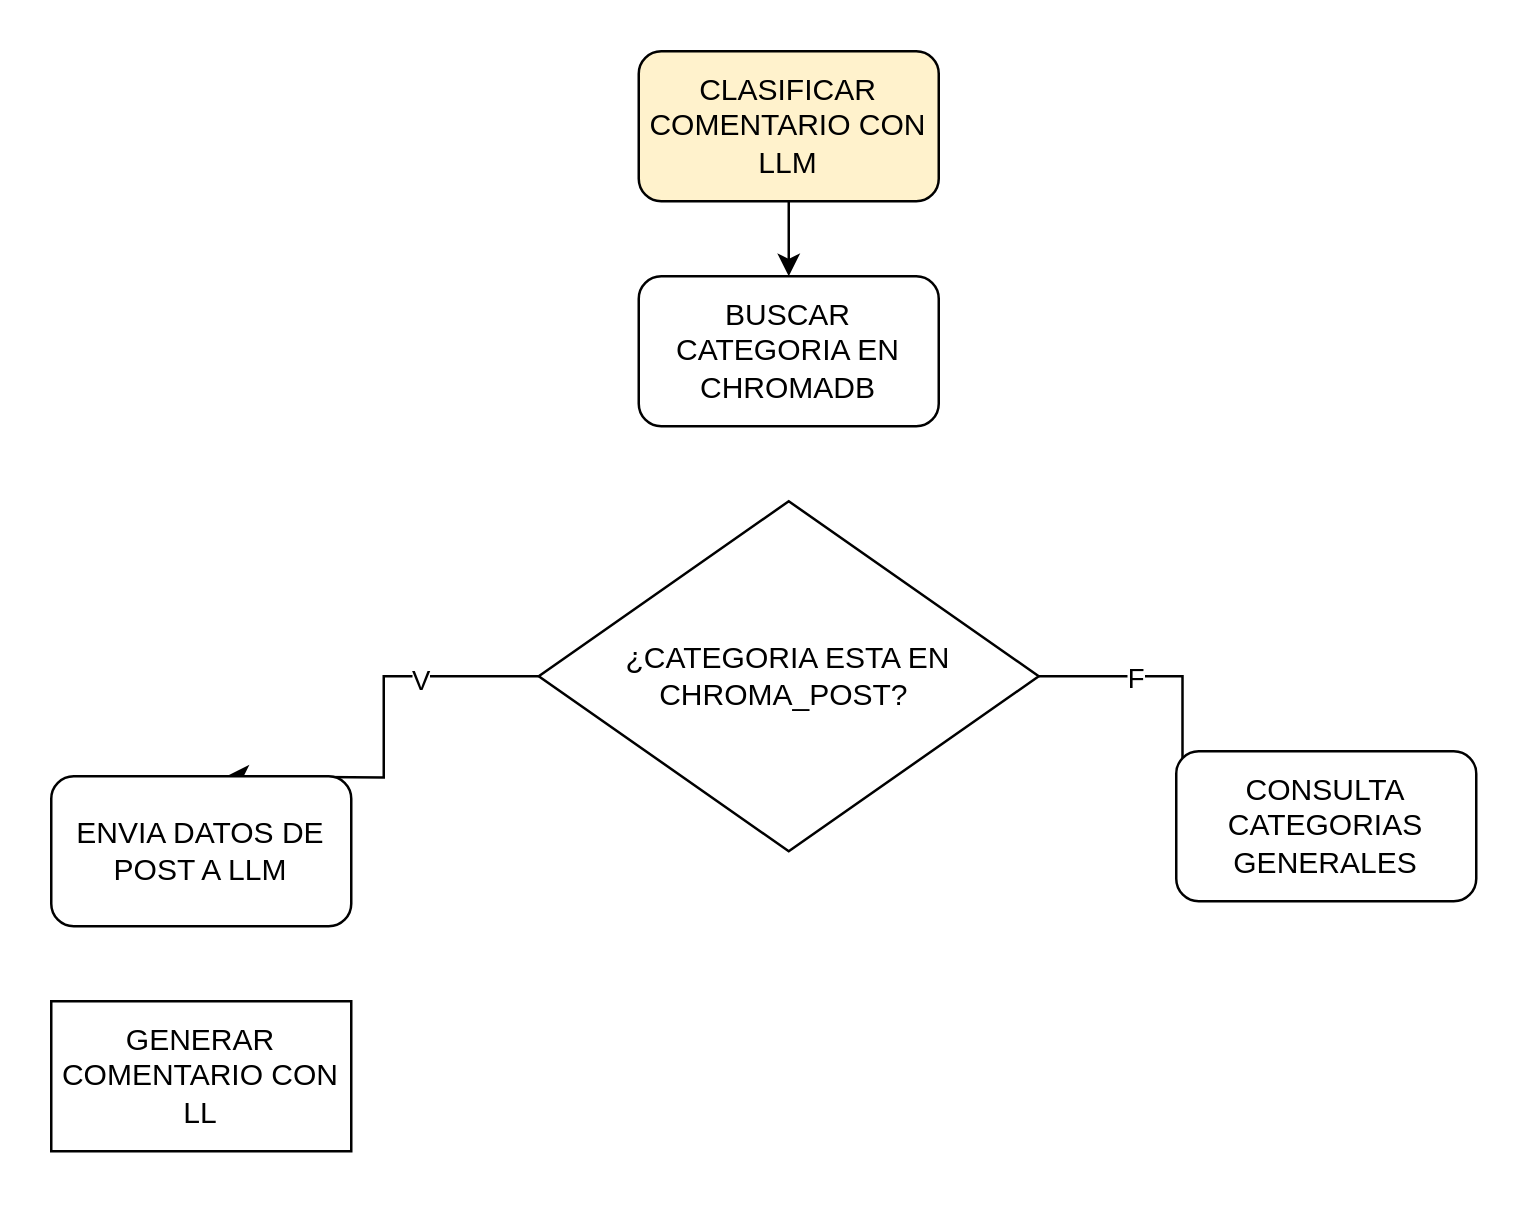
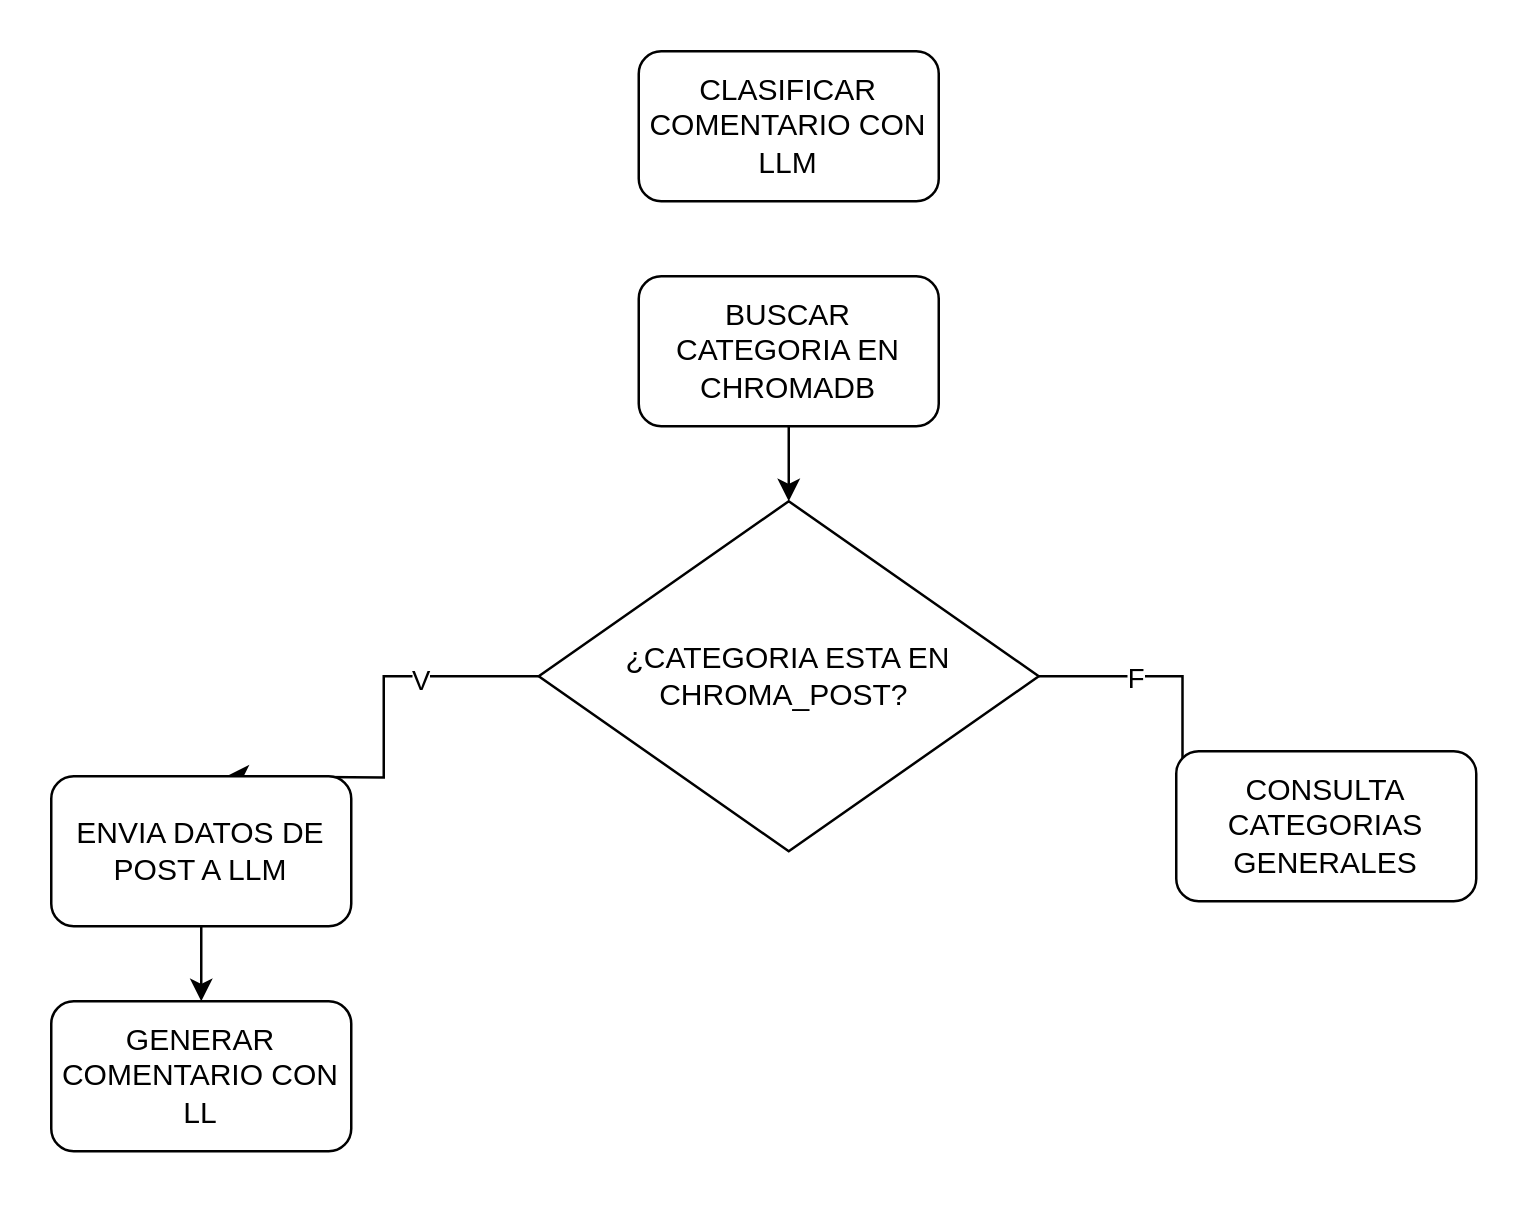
node "CLASIFICAR COMENTARIO CON LLM": fillcolor #fff2cc -> #ffffff
edge "CLASIFICAR COMENTARIO CON LLM" -> "BUSCAR CATEGORIA EN CHROMADB": removed
edge "BUSCAR CATEGORIA EN CHROMADB" -> "¿CATEGORIA ESTA EN CHROMA_POST?": added
edge "ENVIA DATOS DE POST A LLM" -> "GENERAR COMENTARIO CON LL": added
node "GENERAR COMENTARIO CON LL": shape rectangle -> rounded rectangle
